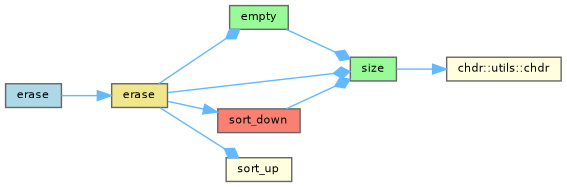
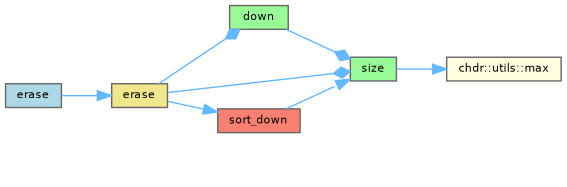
node "empty": label "empty" -> "down"
node "chdr::utils::chdr": label "chdr::utils::chdr" -> "chdr::utils::max"
edge "sort_down" -> "size": arrowhead diamond -> normal
node "sort_up": removed
